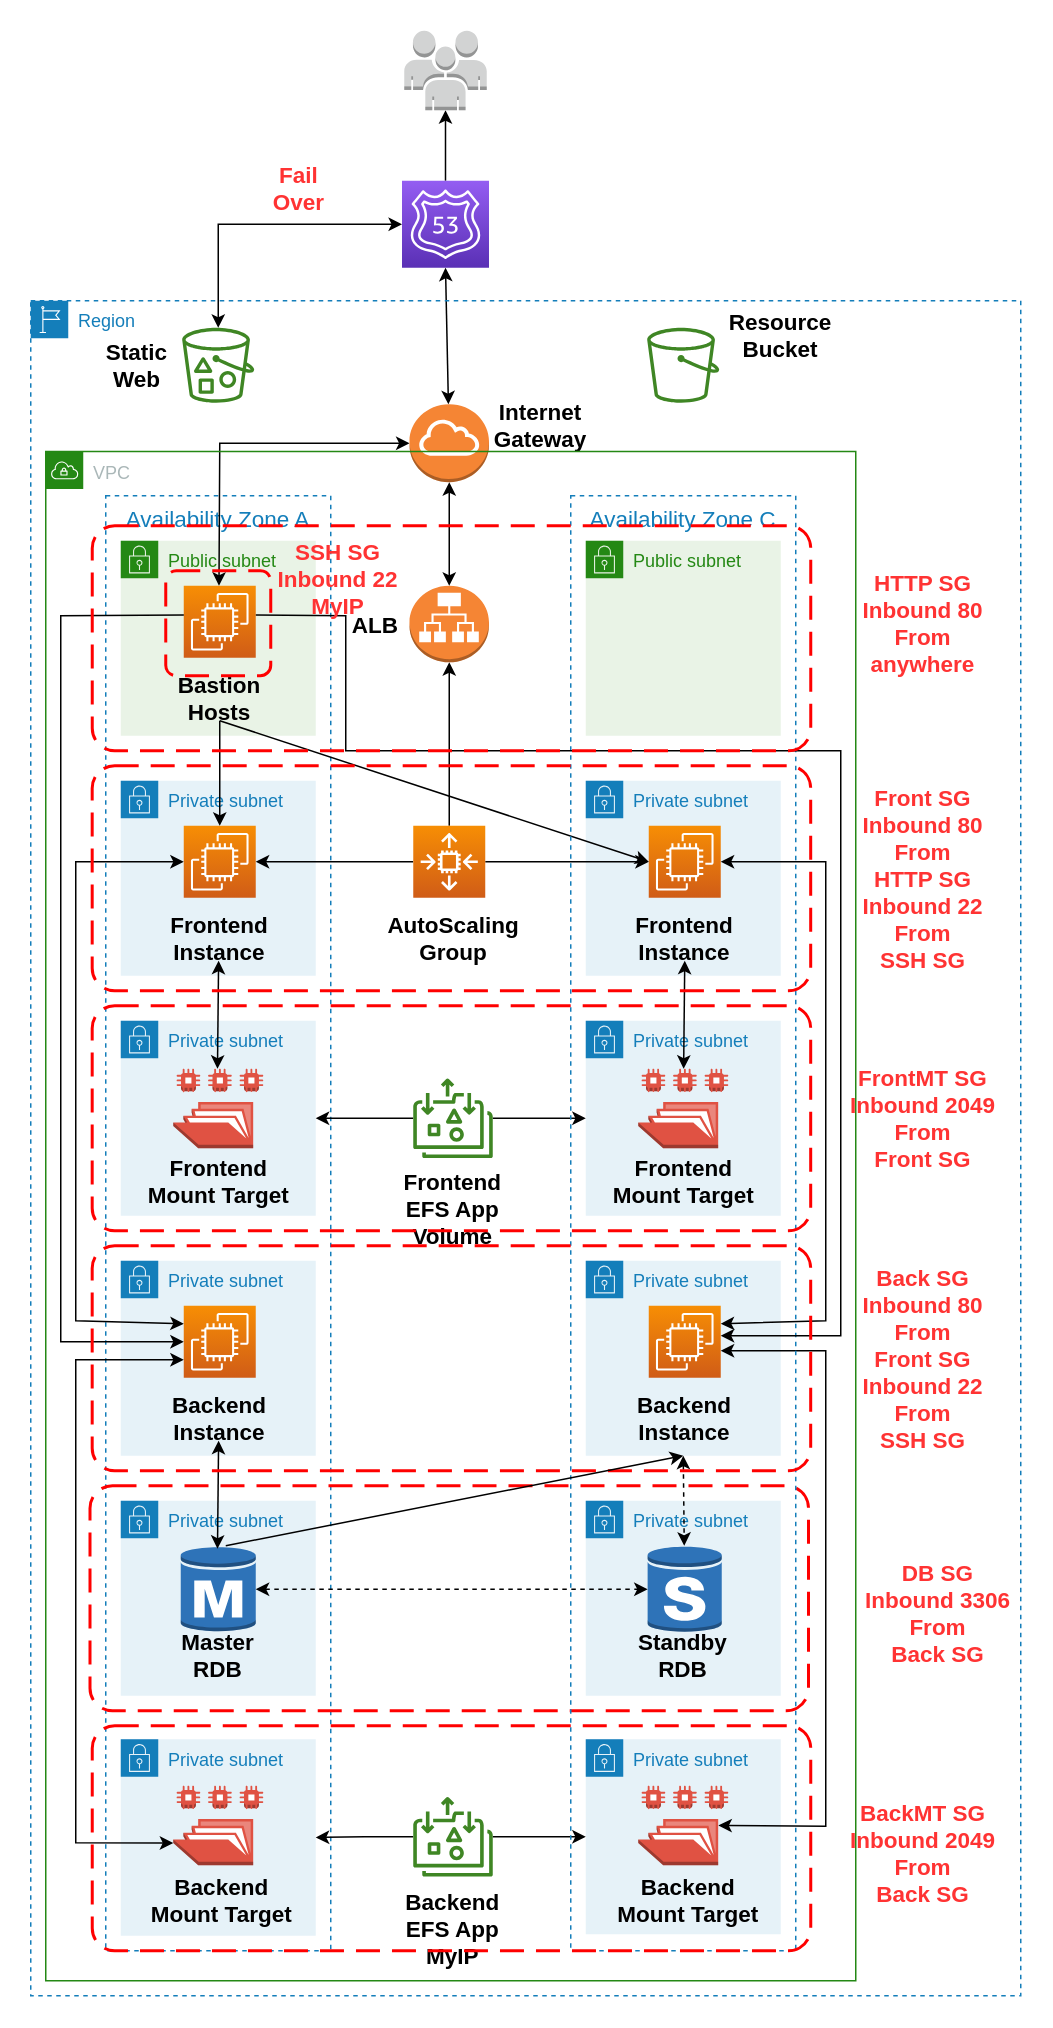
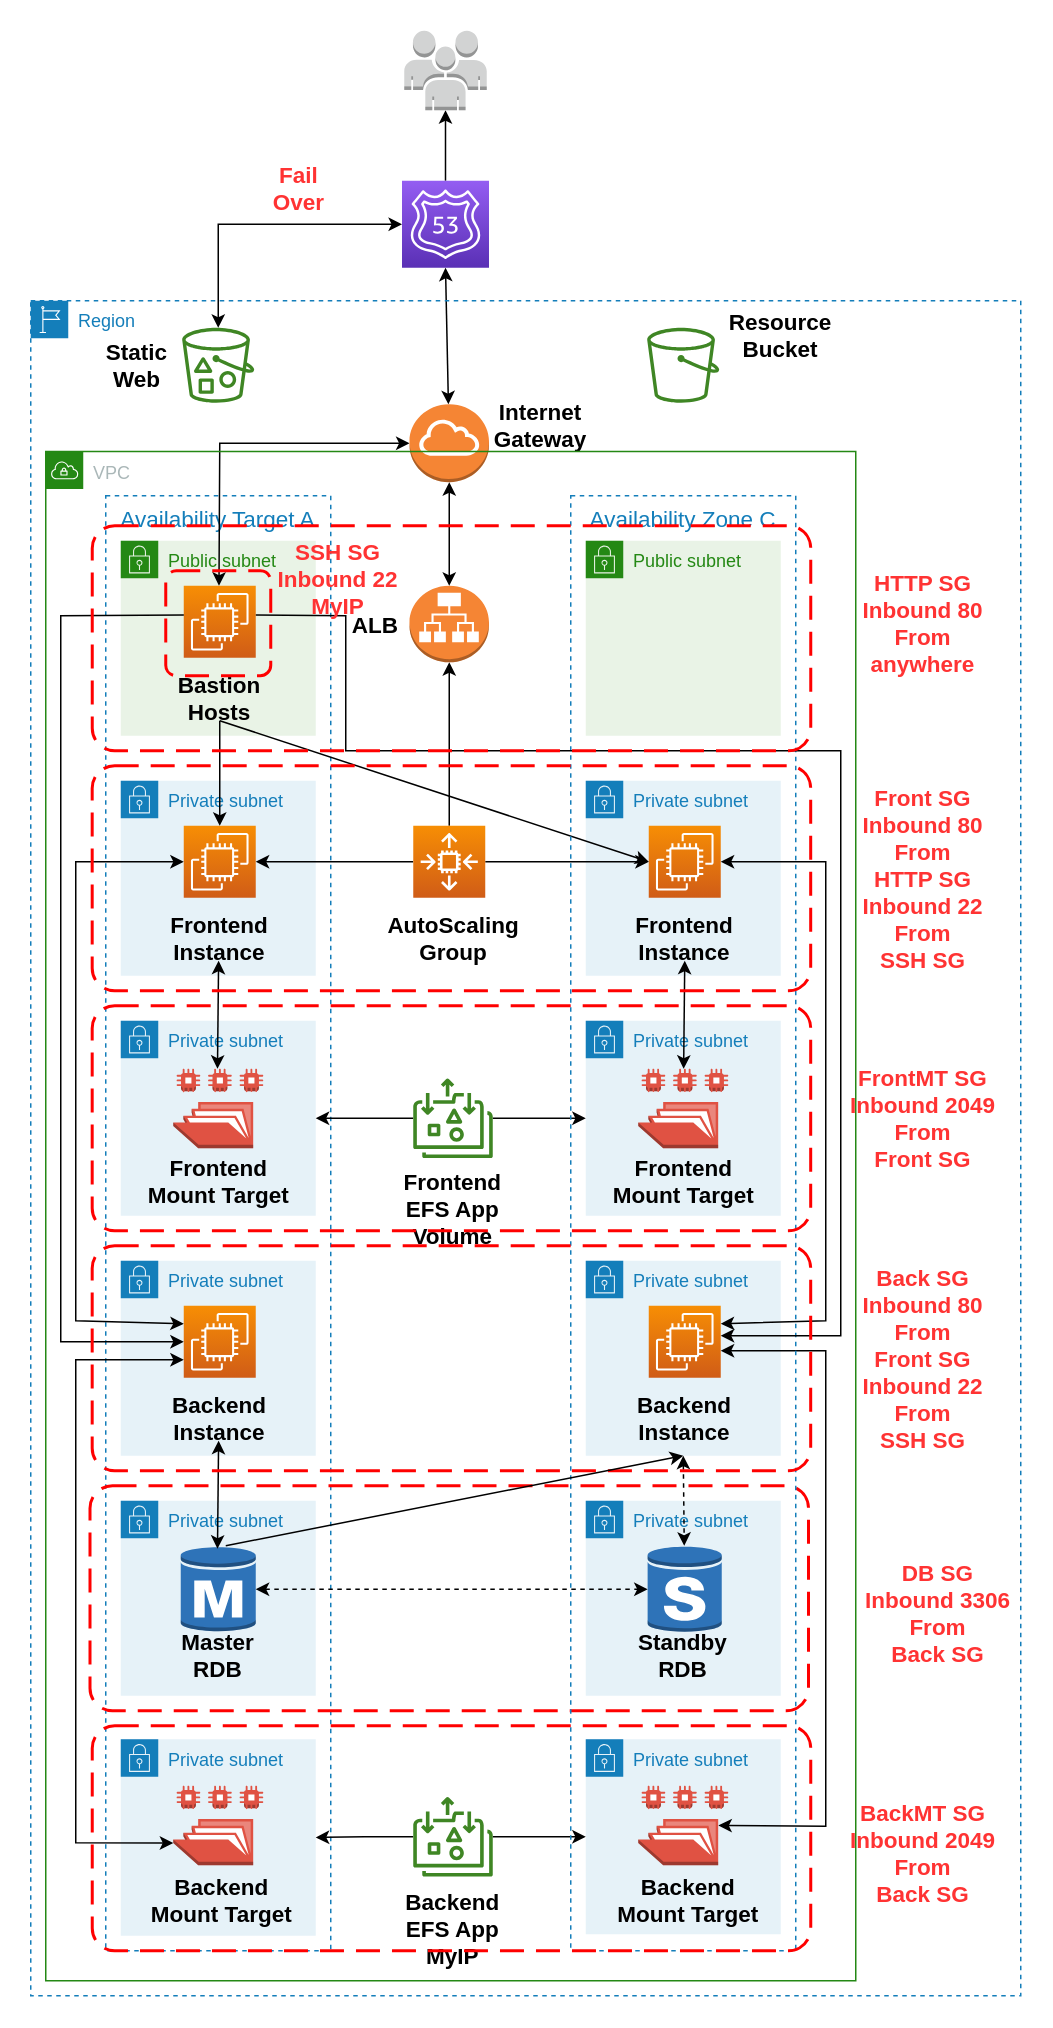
node "Availability Zone A": label "Availability Zone A" -> "Availability Target A"
